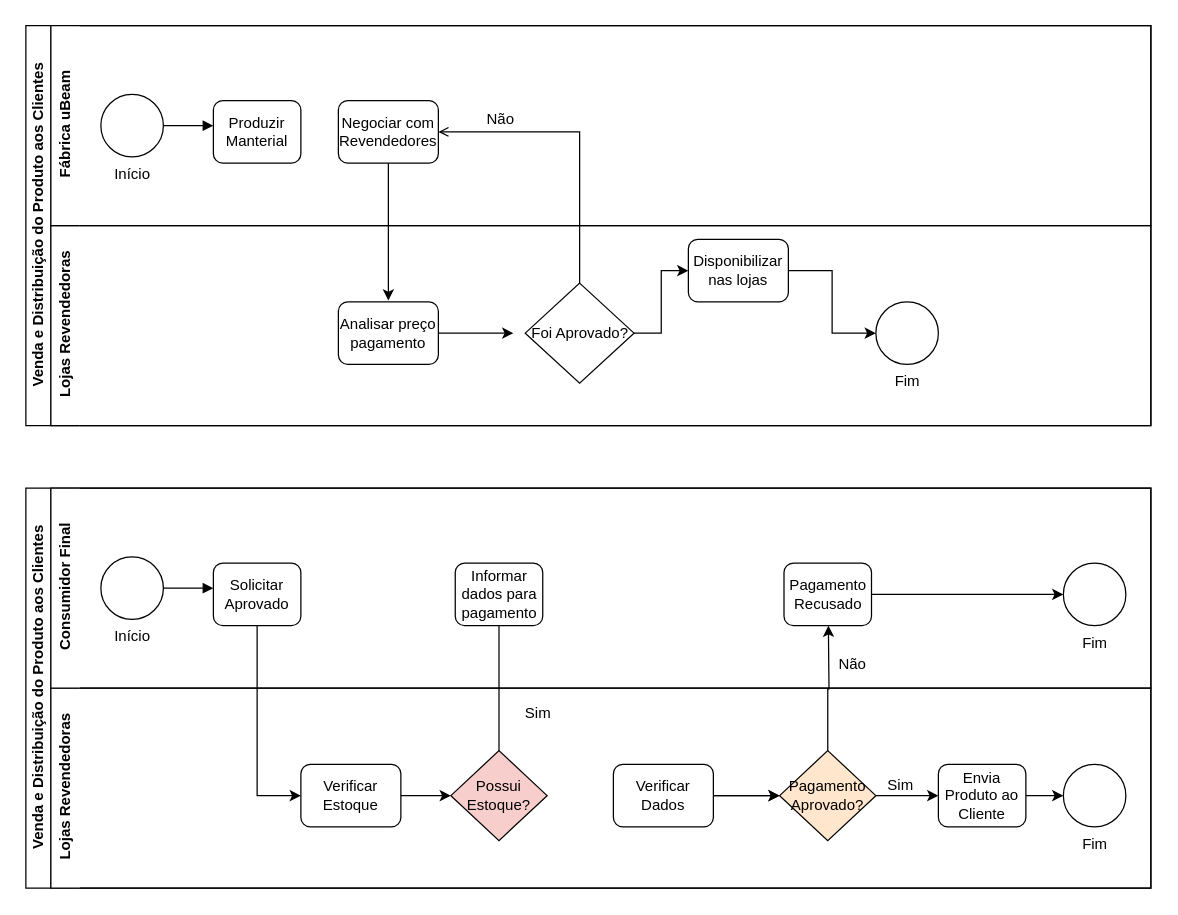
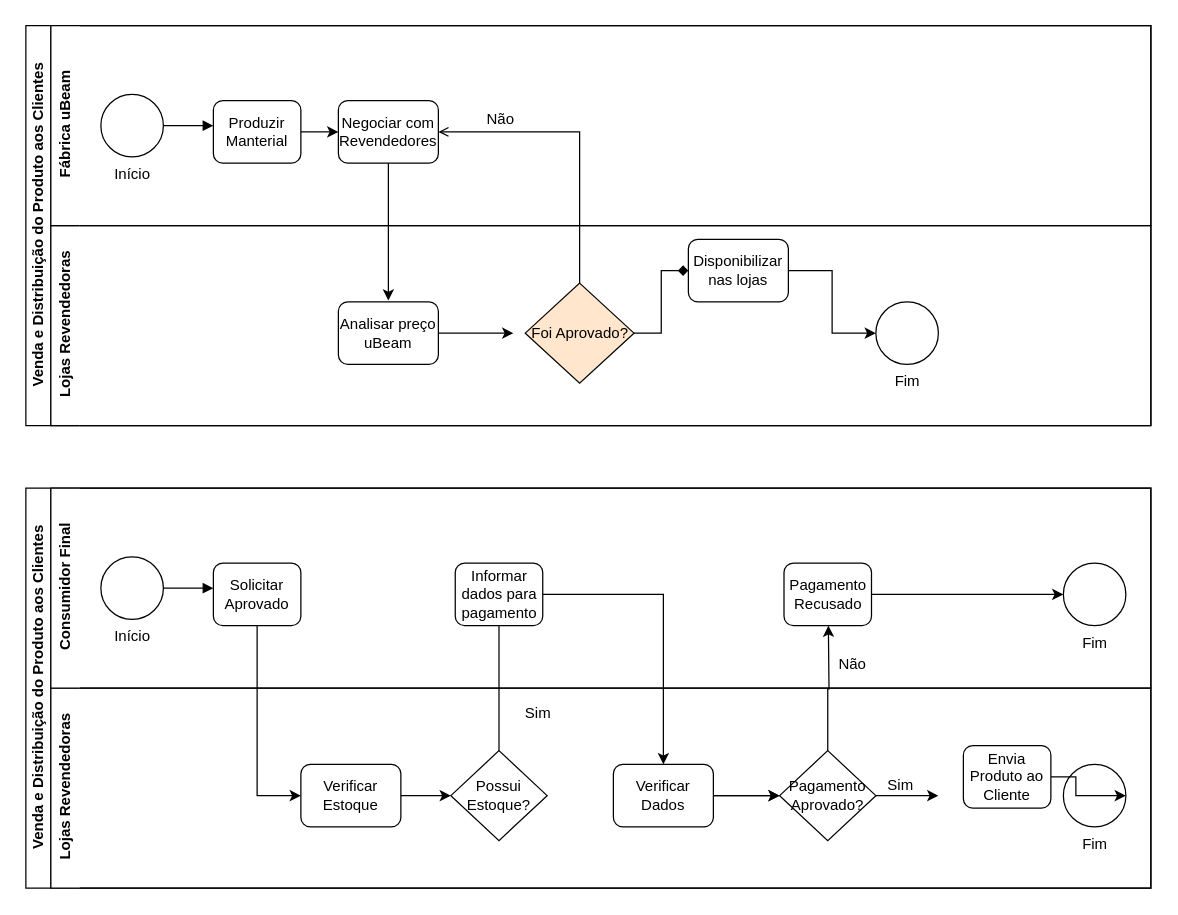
edge "Produzir Manterial" -> "Negociar com Revendedores": added
edge "Foi Aprovado?" -> "Disponibilizar nas lojas": arrowhead classic -> diamond
node "Analisar preço pagamento": label "Analisar preço pagamento" -> "Analisar preço uBeam"
node "Foi Aprovado?": fillcolor #ffffff -> #ffe6cc
edge "Informar dados para pagamento" -> "Verificar Dados": added
node "Possui Estoque?": fillcolor #f8cecc -> #ffffff
node "Pagamento Aprovado?": fillcolor #ffe6cc -> #ffffff
node "Envia Produto ao Cliente": moved (982, 796) -> (1007, 777)
